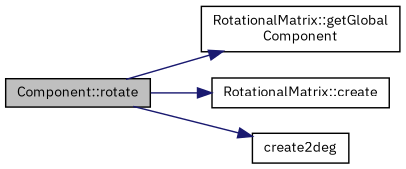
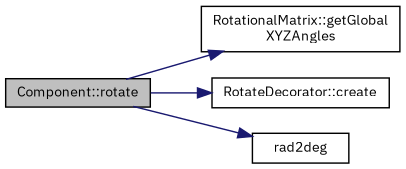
node "RotationalMatrix::getGlobal Component": label "RotationalMatrix::getGlobal Component" -> "RotationalMatrix::getGlobal XYZAngles"
node "RotationalMatrix::create": label "RotationalMatrix::create" -> "RotateDecorator::create"
node "create2deg": label "create2deg" -> "rad2deg"
